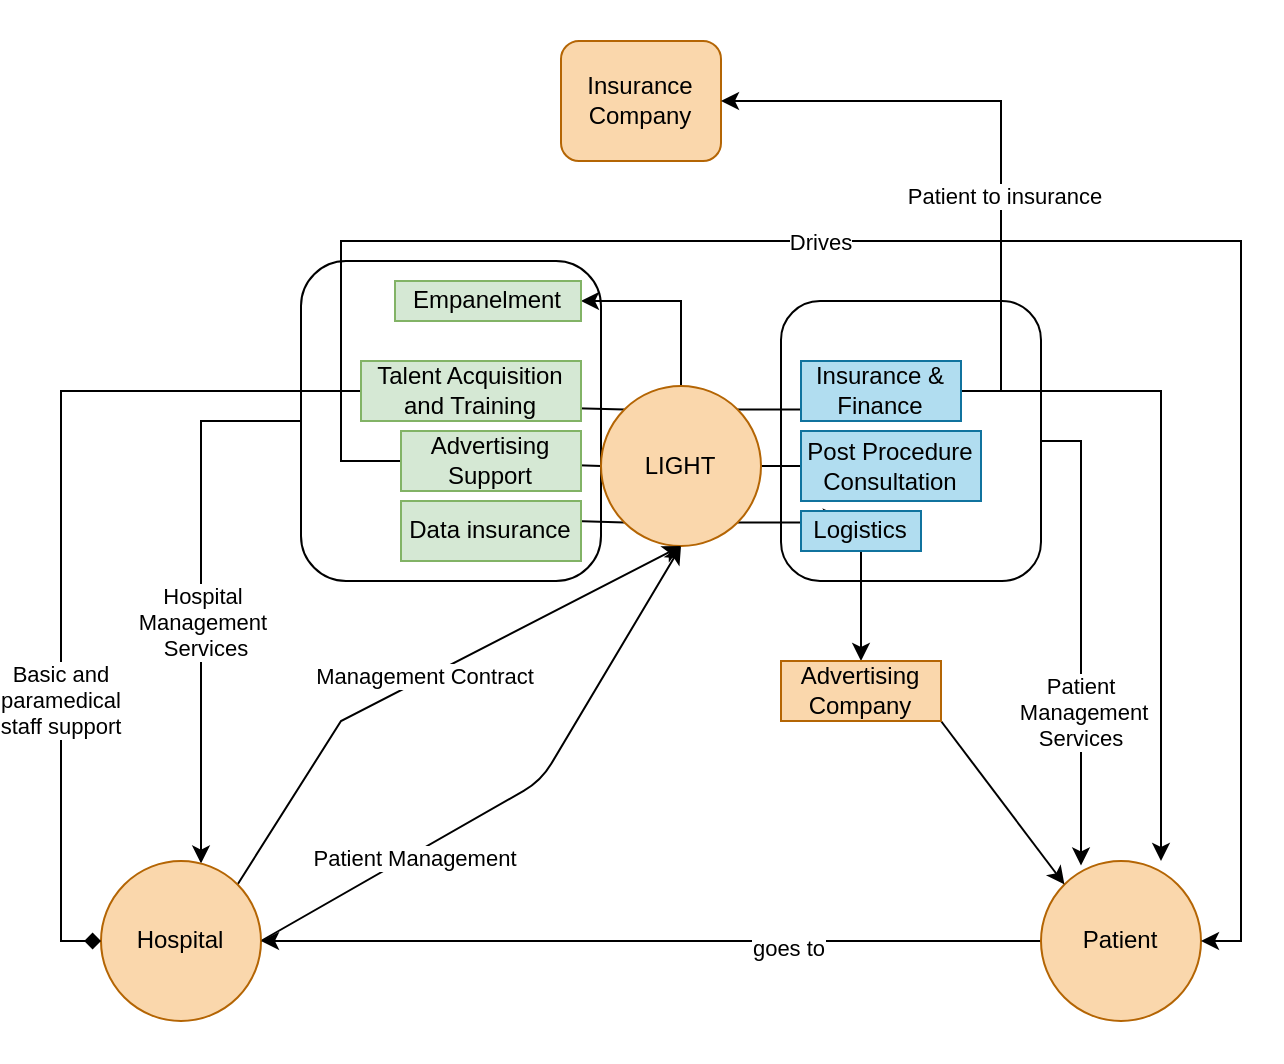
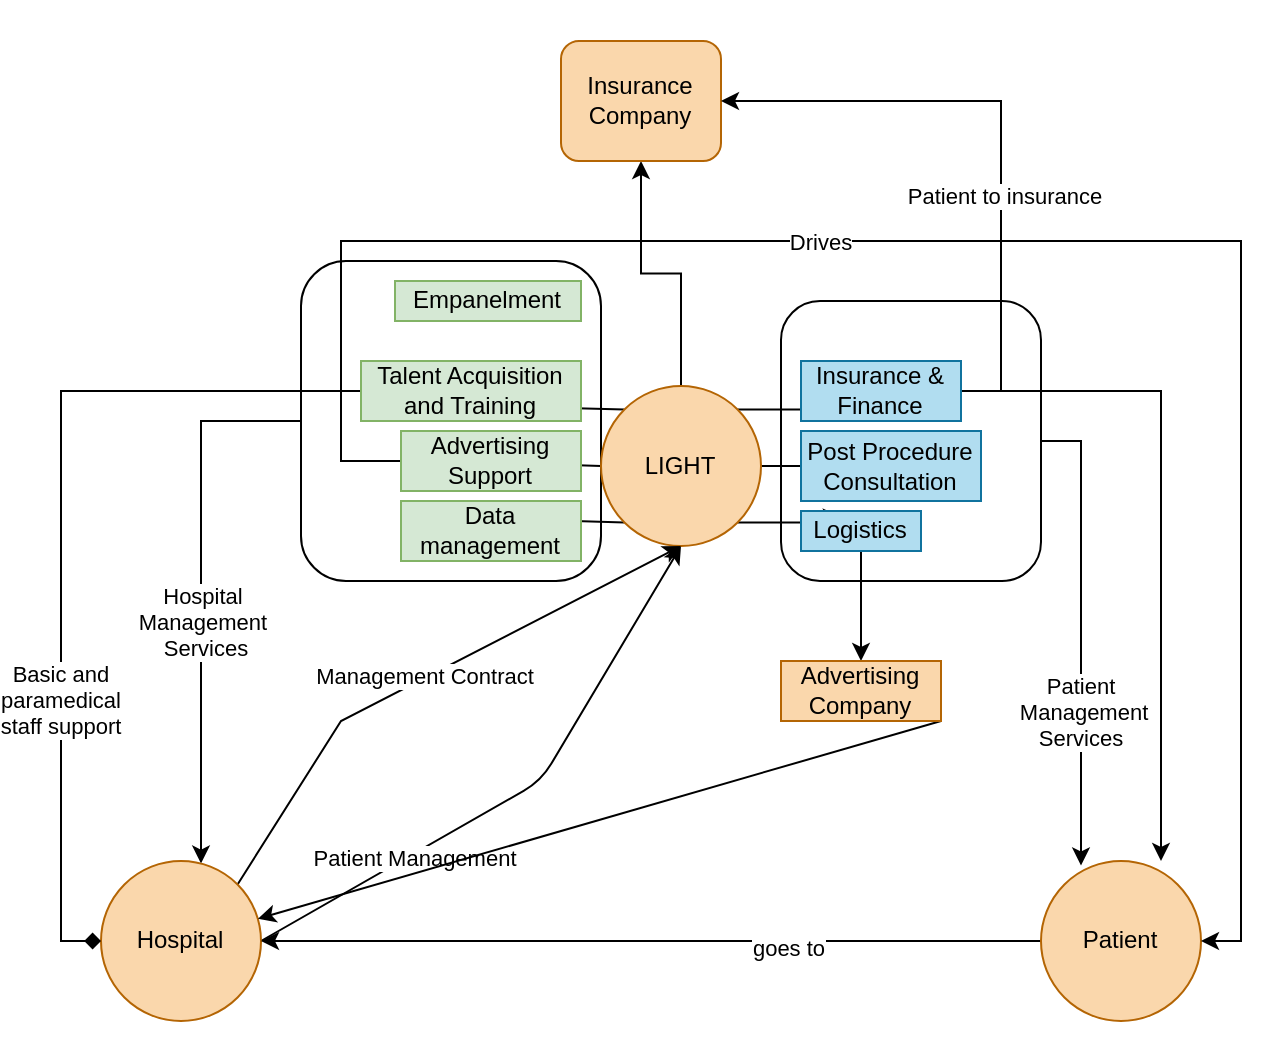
edge "LIGHT" -> "Empanelment": now "LIGHT" -> "Insurance Company"
node "Data insurance": label "Data insurance" -> "Data management"
edge "Advertising Company" -> "Patient": now "Advertising Company" -> "Hospital"
